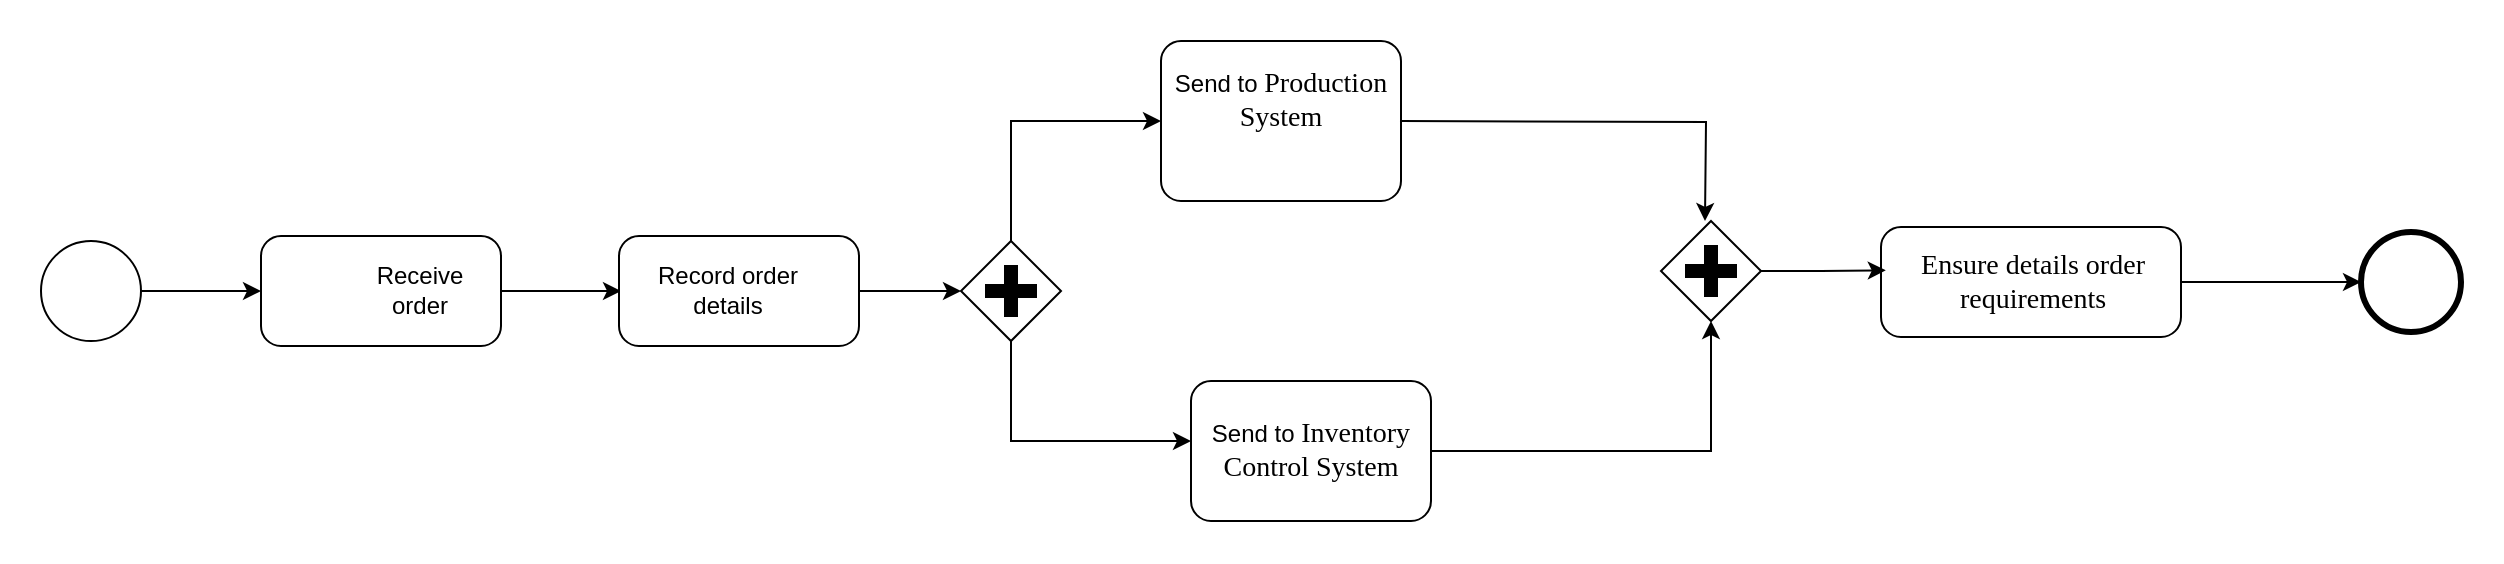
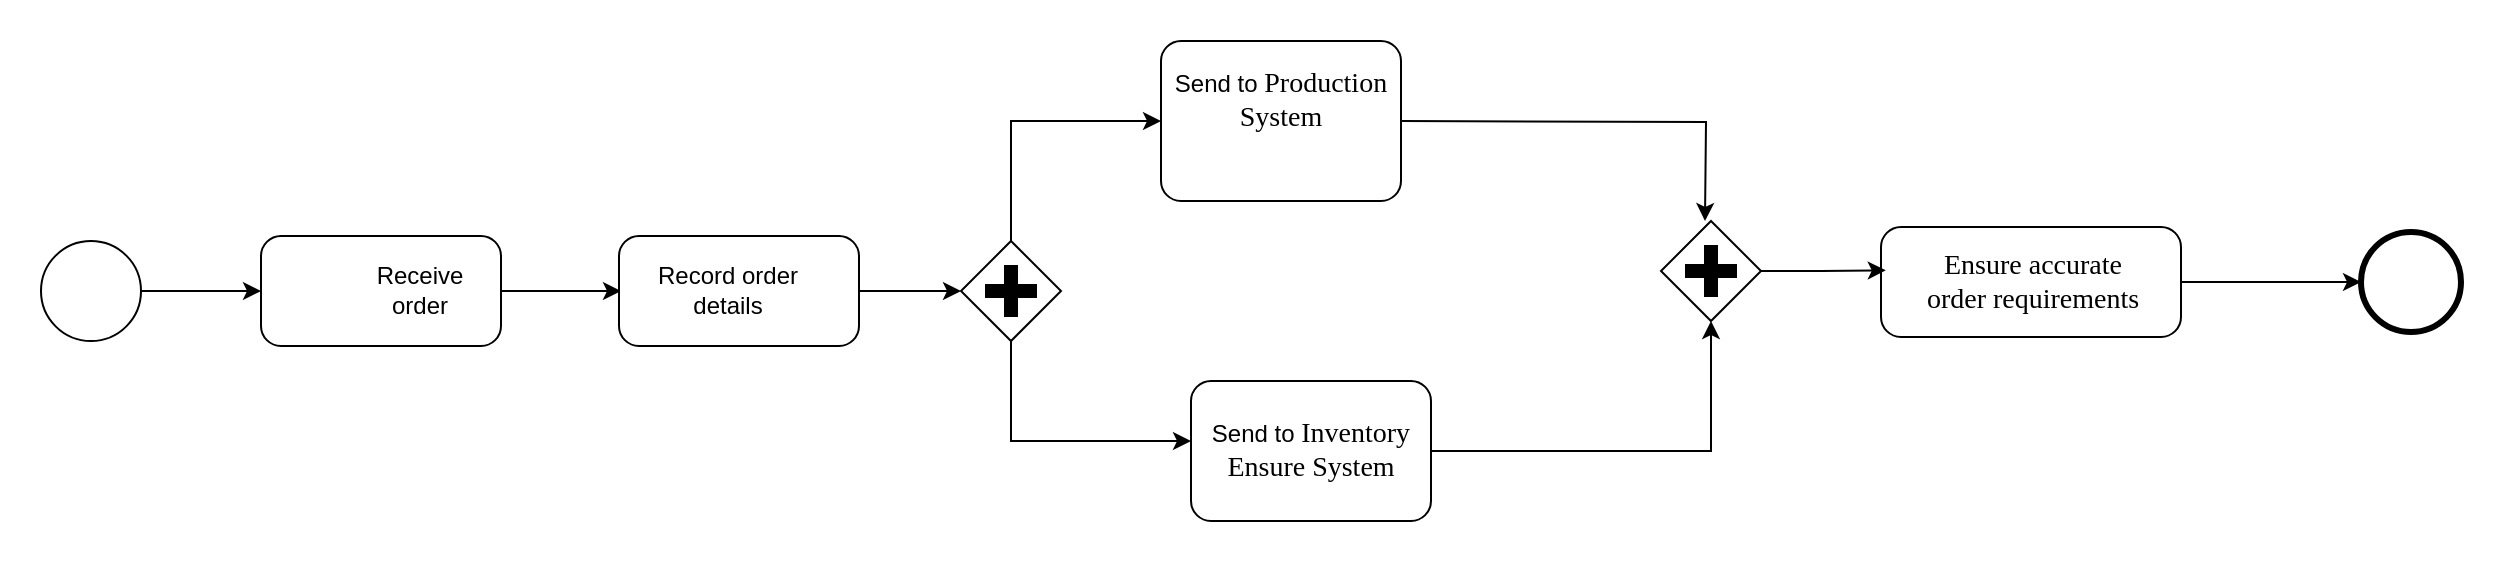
node "Ensure details order requirements": label "Ensure details order requirements" -> "Ensure accurate order requirements"
node "Send to Inventory Control System": label "Send to Inventory Control System" -> "Send to Inventory Ensure System"
